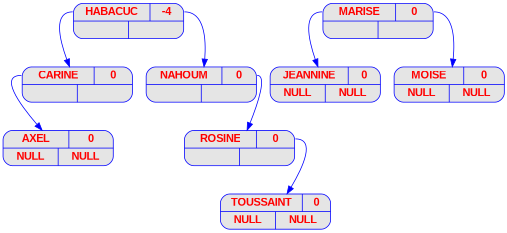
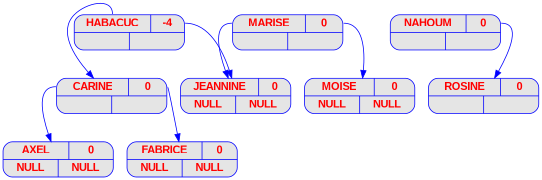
edge "HABACUC" -> "NAHOUM": now "HABACUC" -> "JEANNINE"
node "FABRICE": added
node "TOUSSAINT": removed
